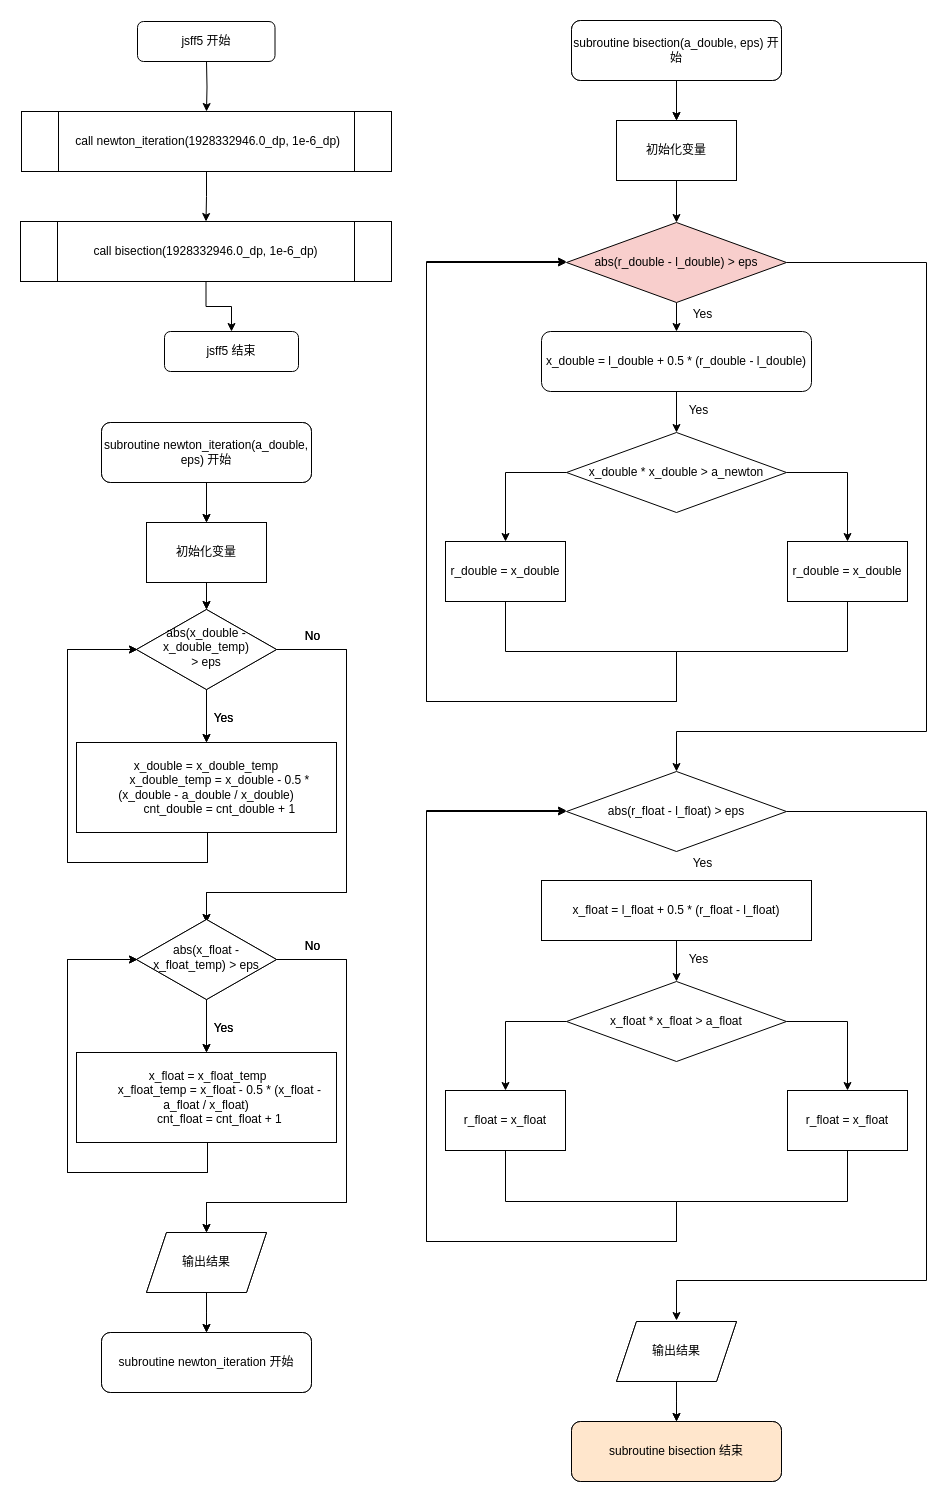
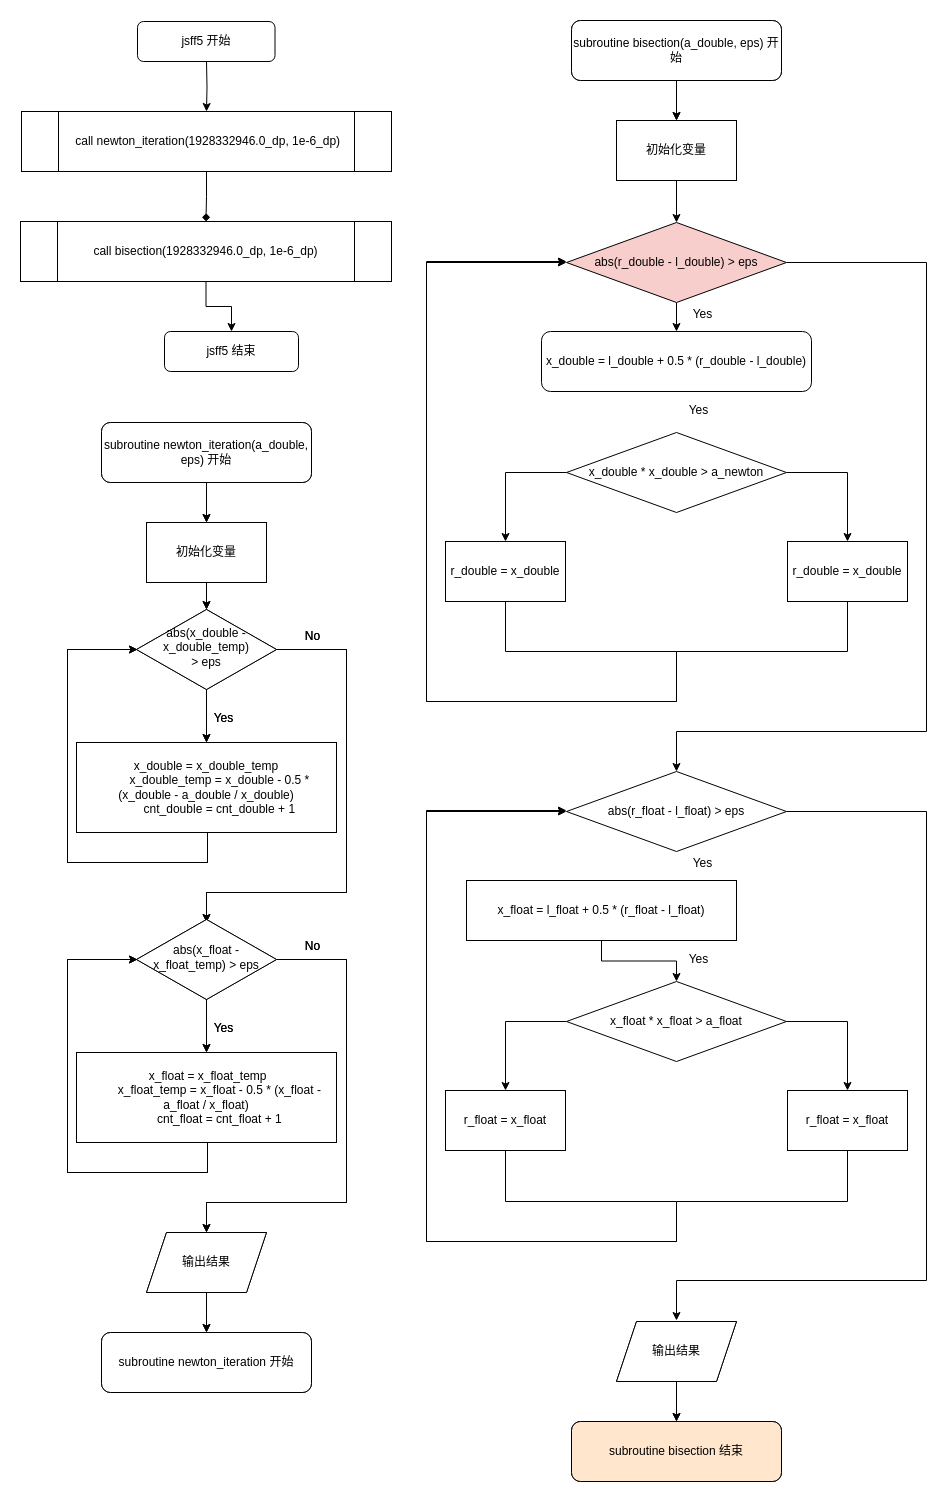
edge "call newton_iteration(1928332946.0_dp, 1e-6_dp)" -> "call bisection(1928332946.0_dp, 1e-6_dp)": arrowhead classic -> diamond
edge "x_double = l_double + 0.5 * (r_double - l_double)" -> "x_double * x_double > a_newton": removed
node "x_float = l_float + 0.5 * (r_float - l_float)": moved (677, 911) -> (602, 911)
